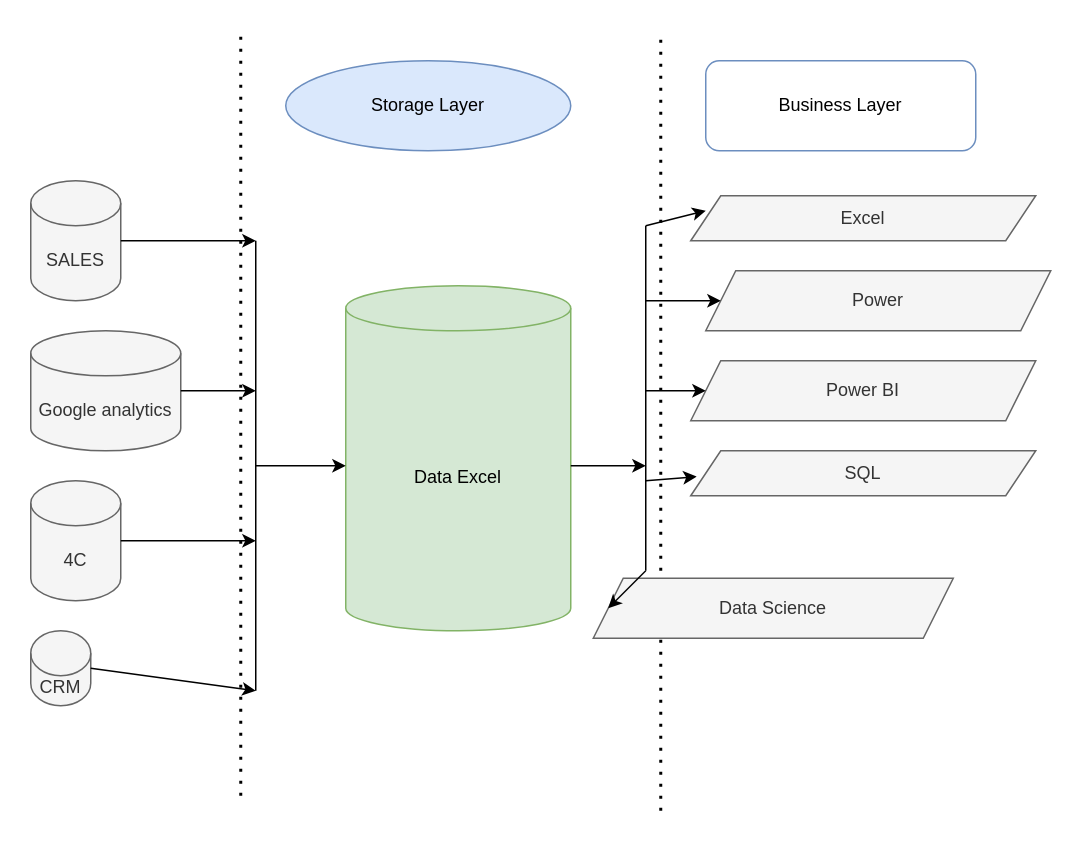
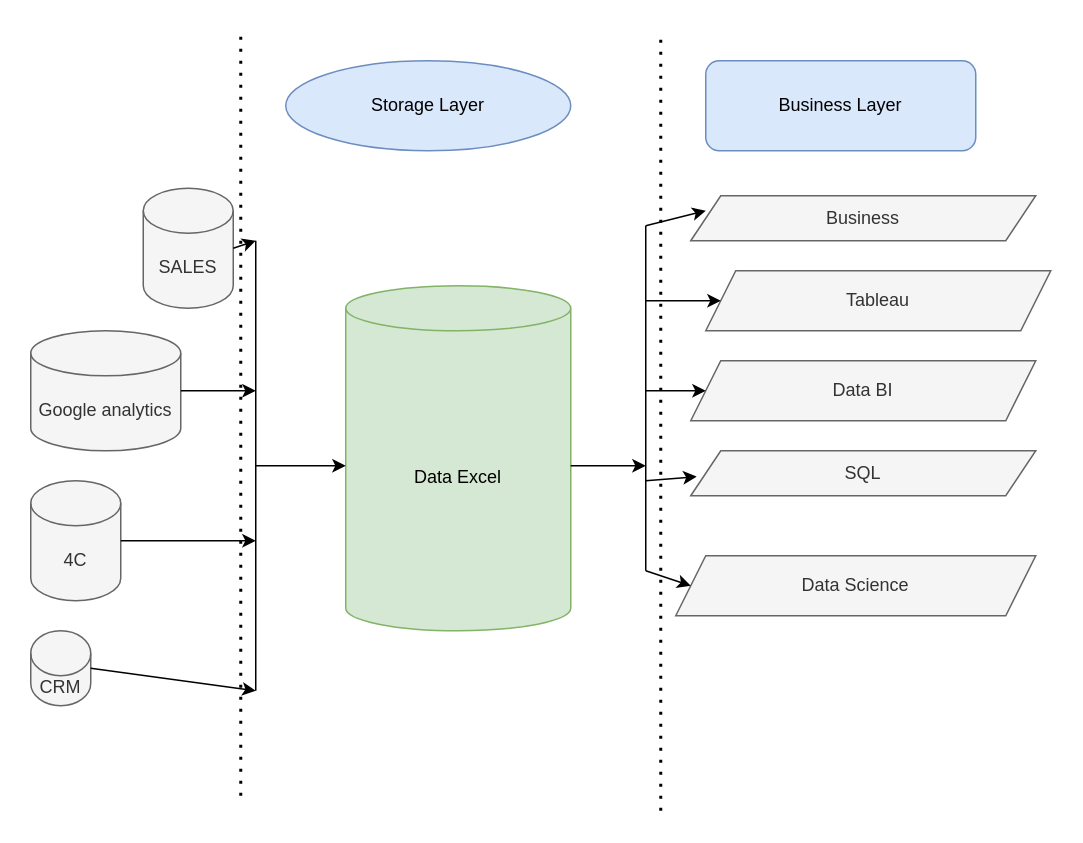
node "Business Layer": fillcolor #ffffff -> #dae8fc
node "Excel": label "Excel" -> "Business"
node "SALES": moved (76, 241) -> (188, 248)
node "Power": label "Power" -> "Tableau"
node "Power BI": label "Power BI" -> "Data BI"
node "Data Science": moved (773, 608) -> (856, 586)
